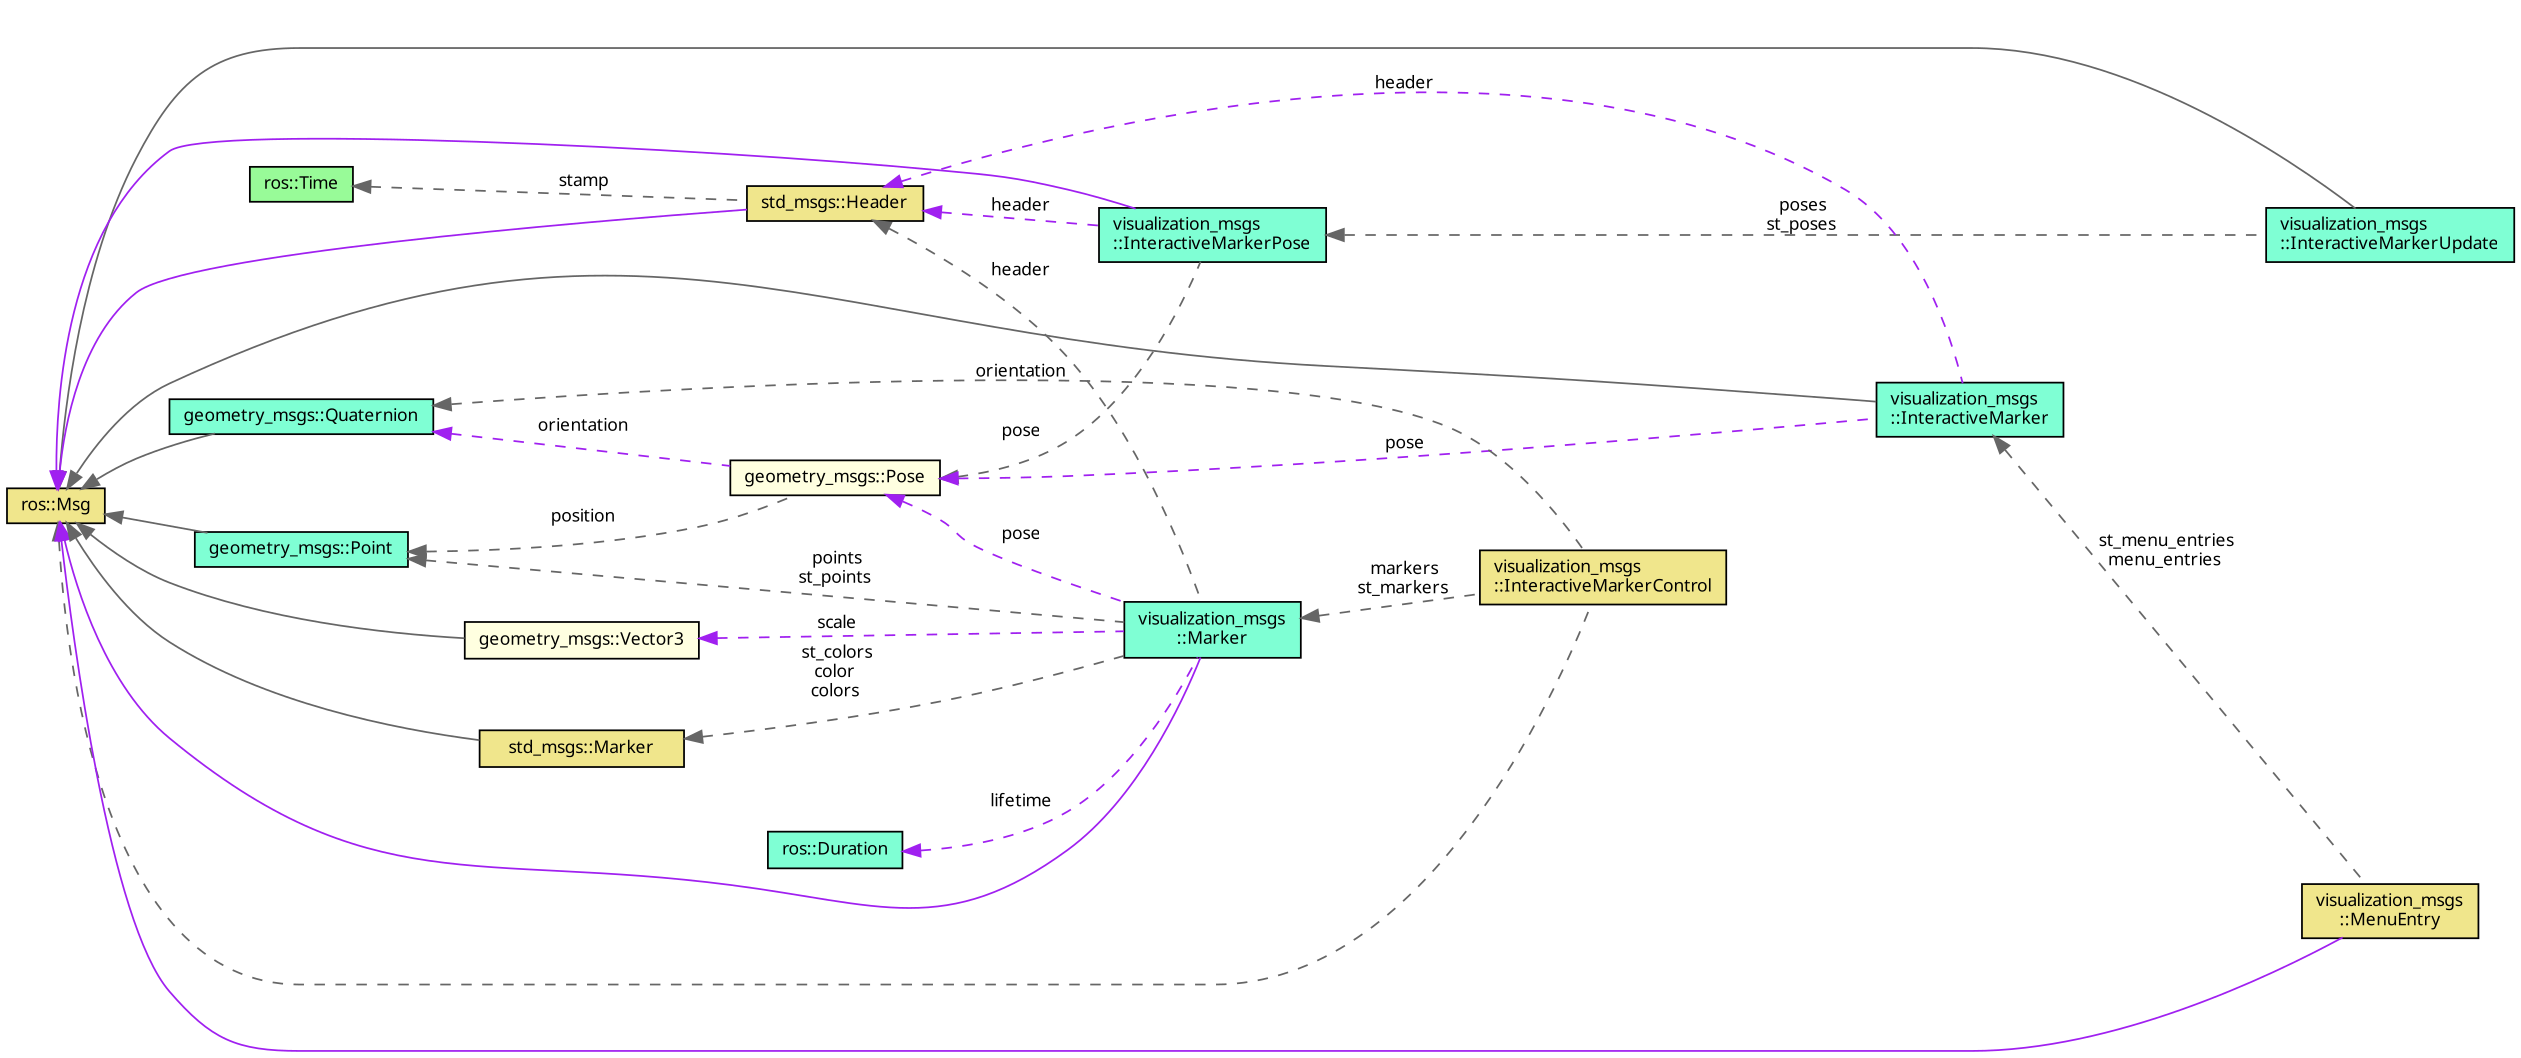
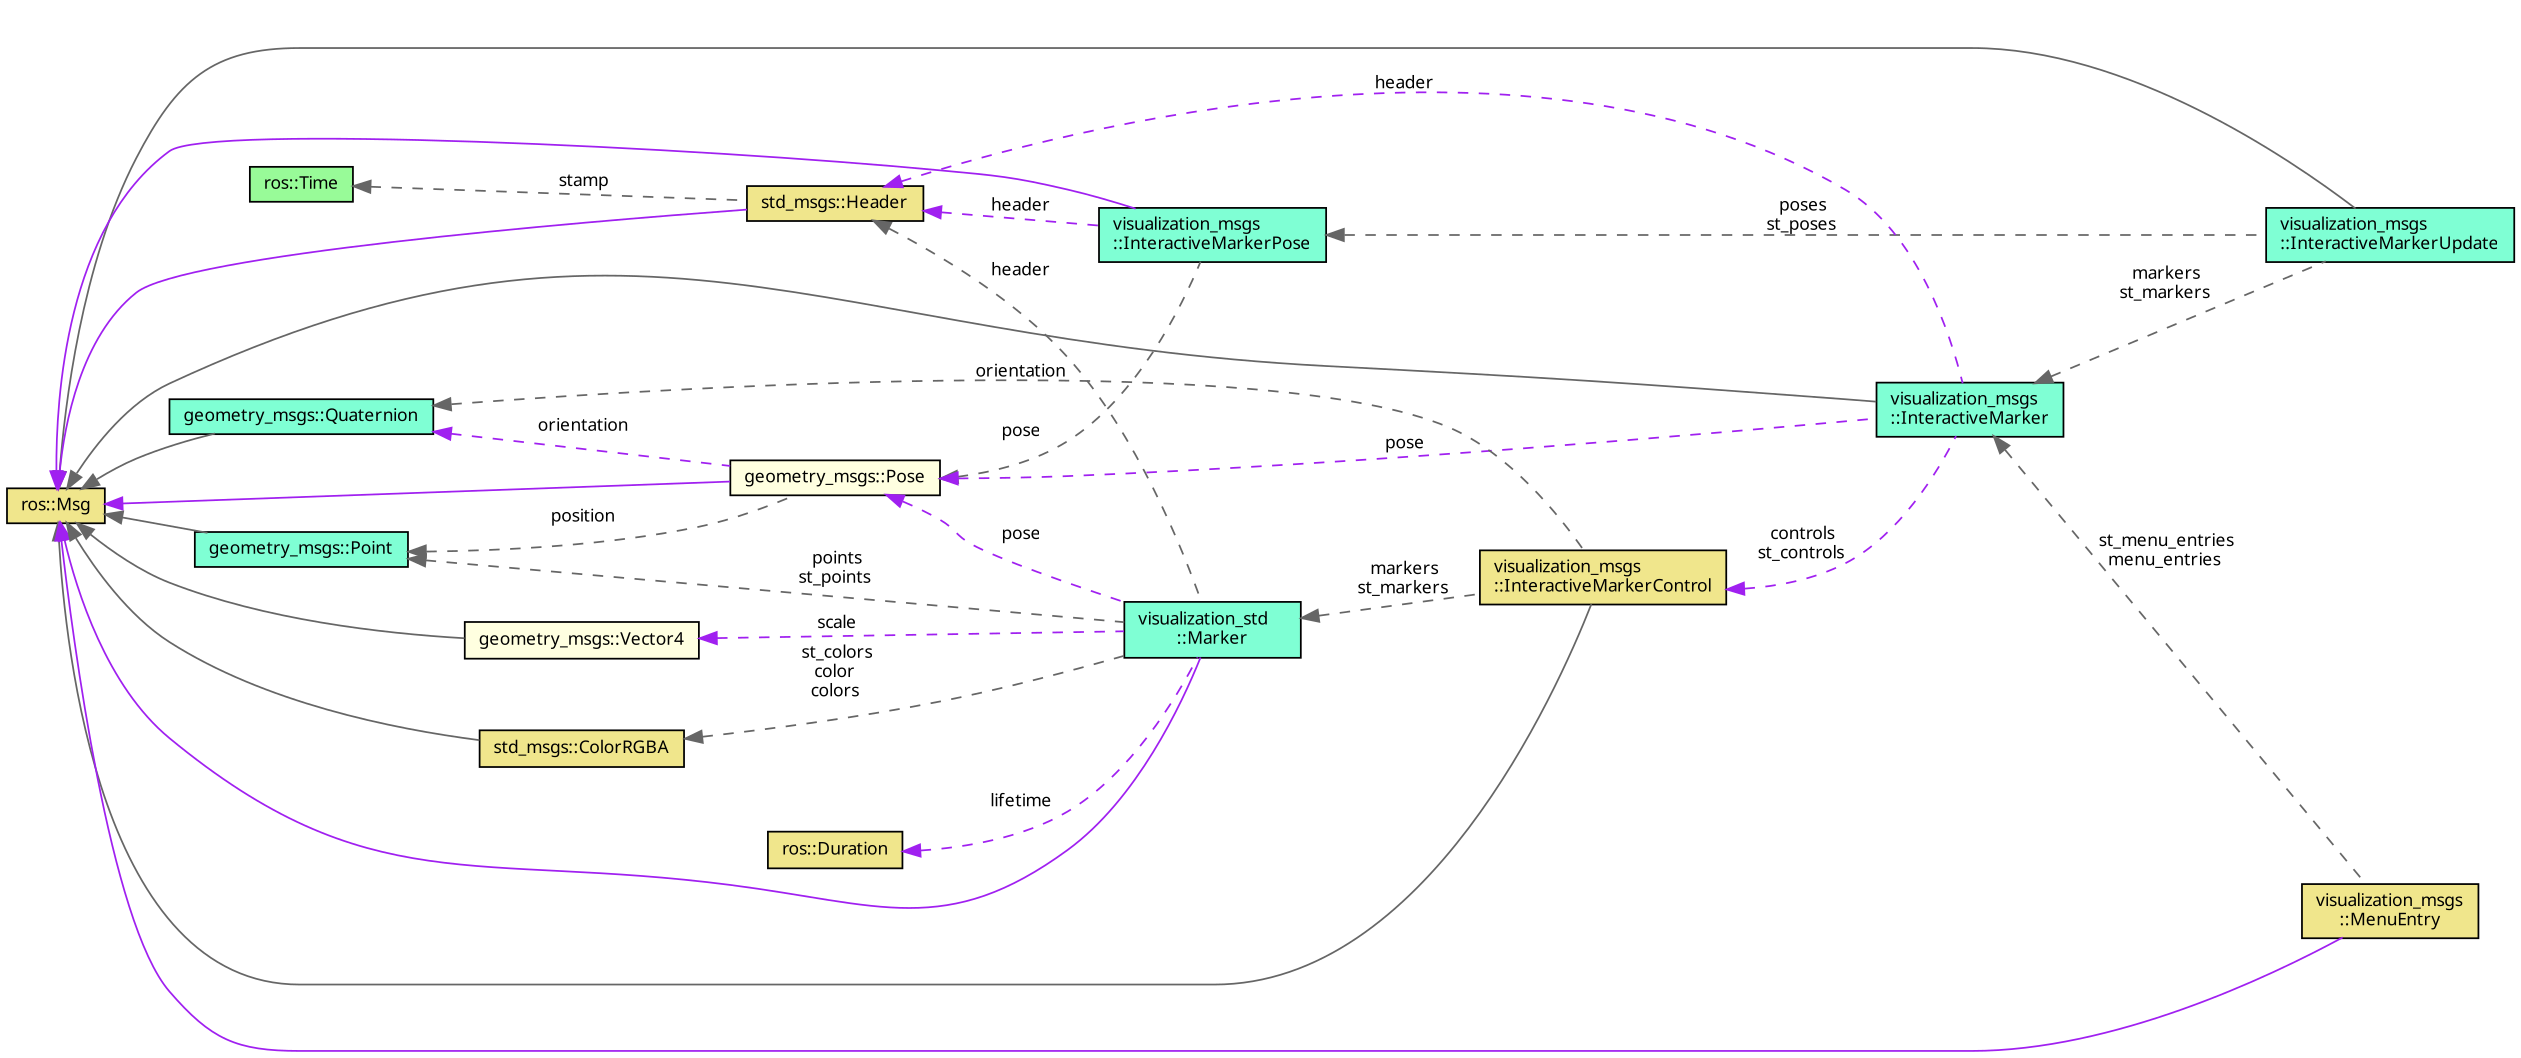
edge "visualization_msgs ::InteractiveMarkerUpdate" -> "visualization_msgs ::InteractiveMarker": added, label "markers st_markers"
edge "geometry_msgs::Pose" -> "ros::Msg": added
edge "visualization_msgs ::InteractiveMarker" -> "visualization_msgs ::InteractiveMarkerControl": added, label "controls st_controls"
node "visualization_msgs ::Marker": label "visualization_msgs ::Marker" -> "visualization_std ::Marker"
node "geometry_msgs::Vector3": label "geometry_msgs::Vector3" -> "geometry_msgs::Vector4"
node "std_msgs::Marker": label "std_msgs::Marker" -> "std_msgs::ColorRGBA"
node "ros::Duration": fillcolor aquamarine -> khaki
edge "visualization_msgs ::InteractiveMarkerControl" -> "ros::Msg": style dashed -> solid
